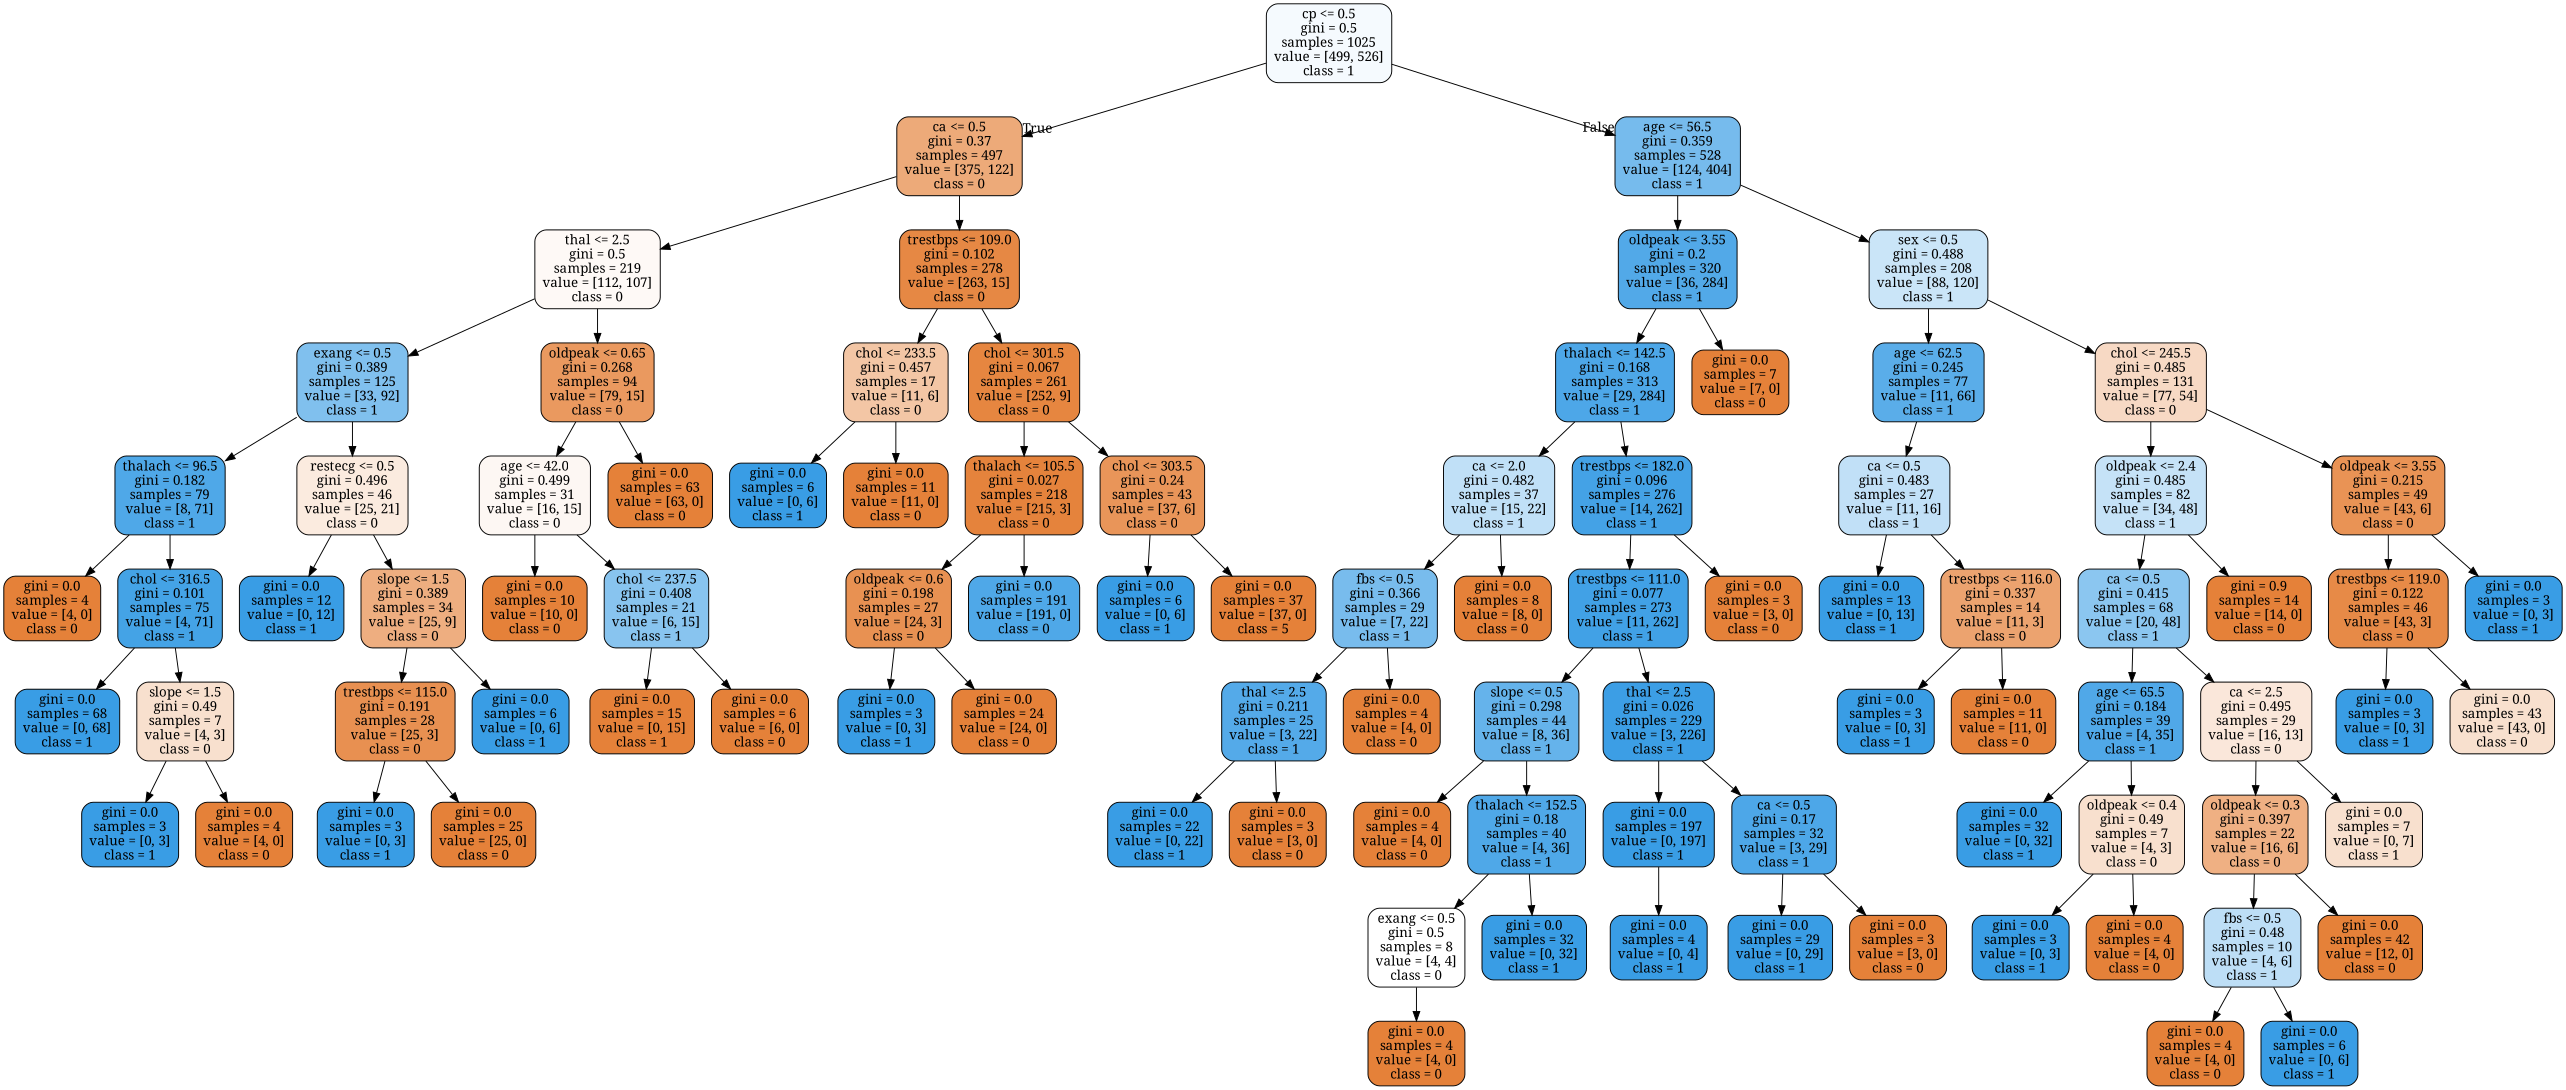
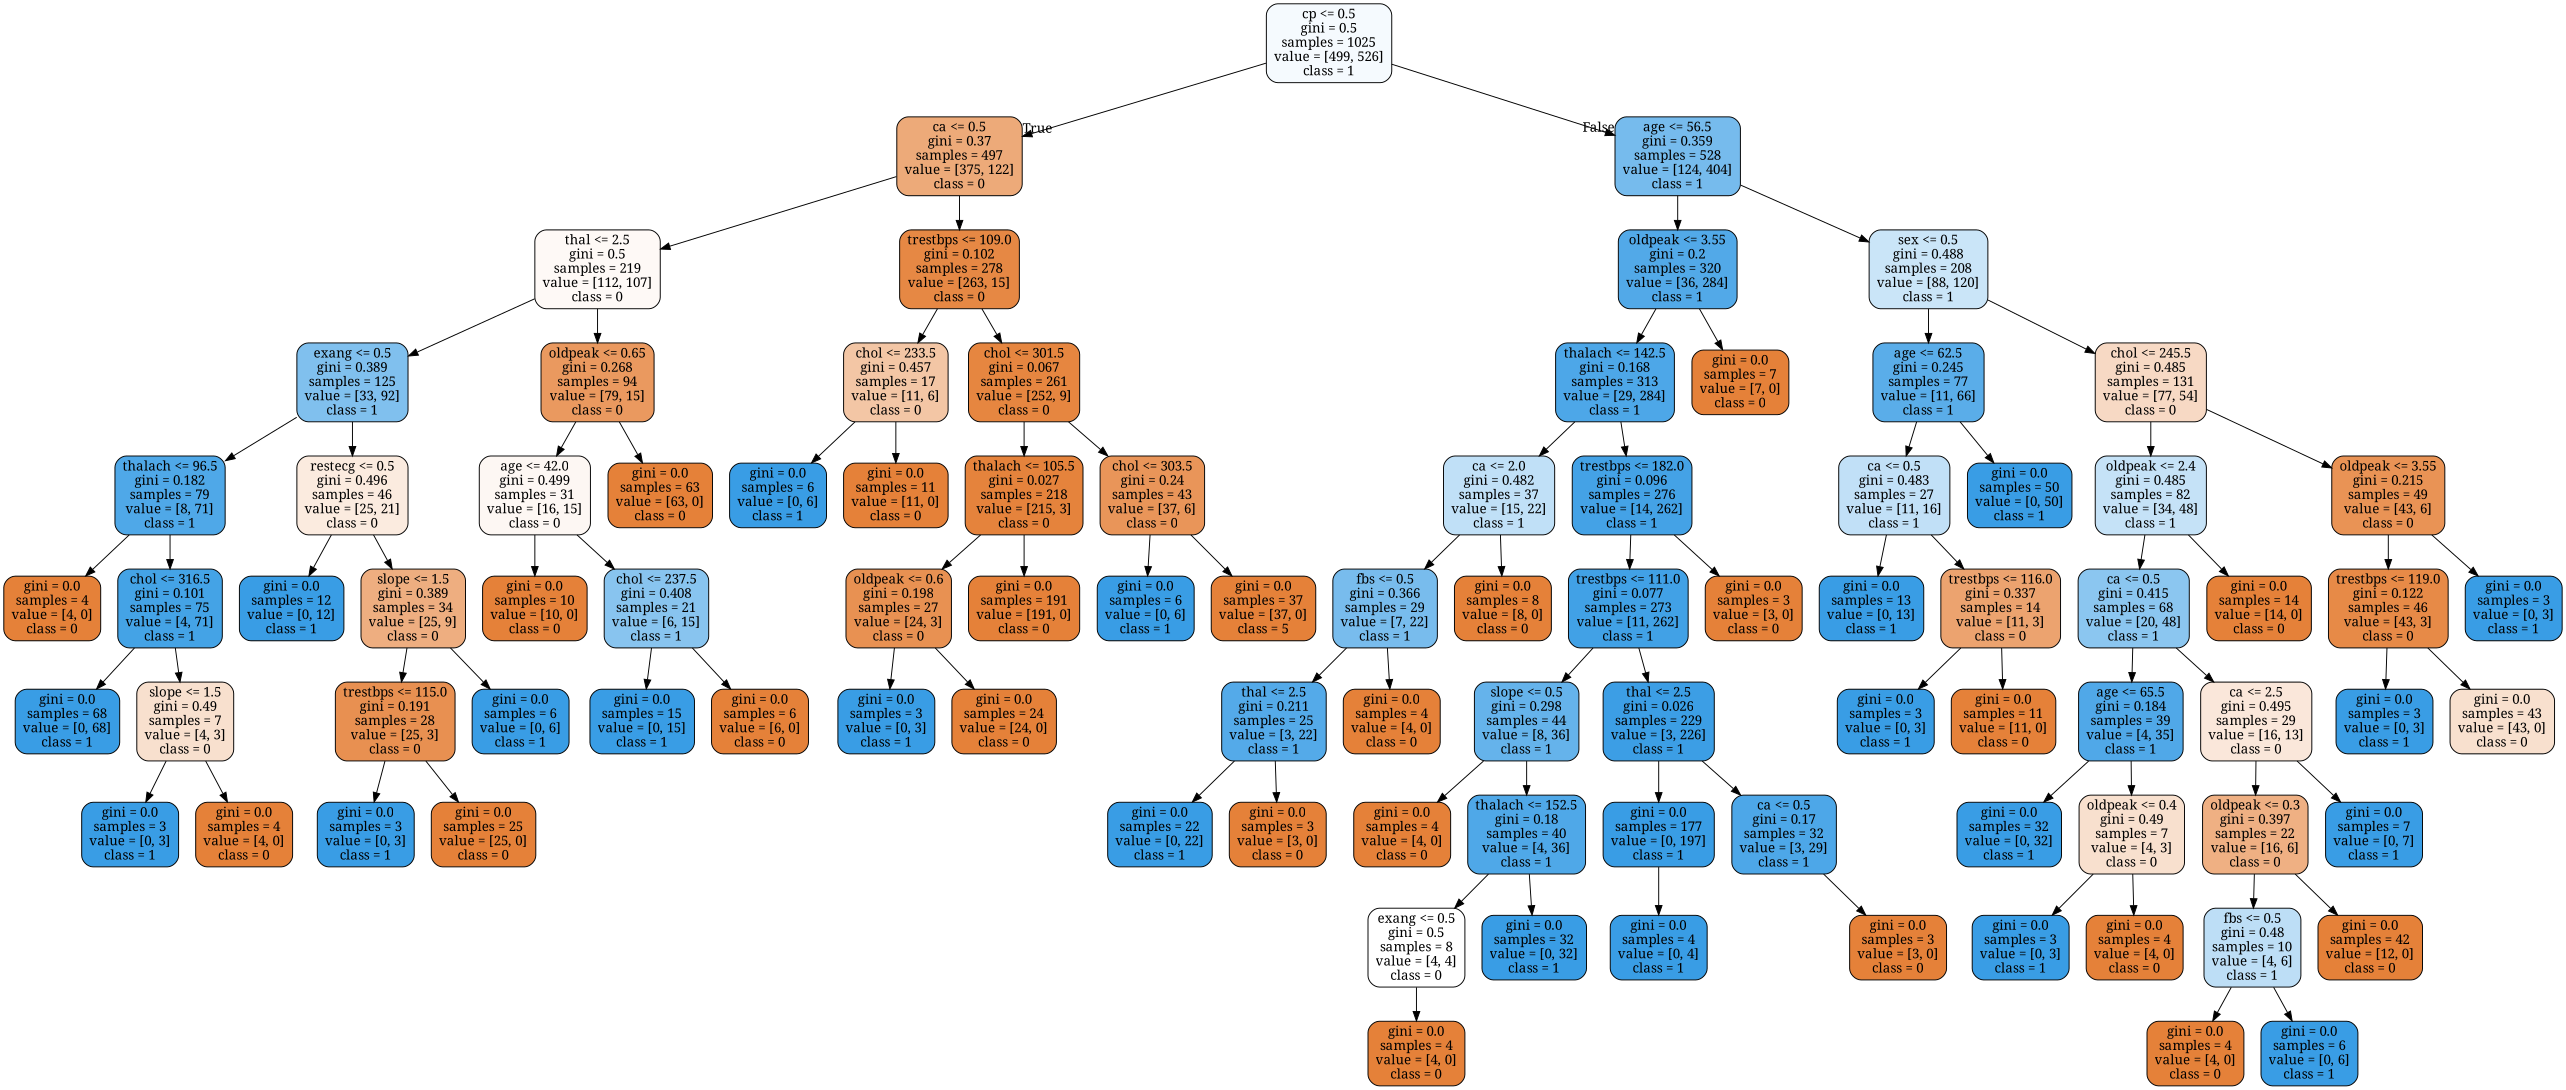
node "gini = 0.0 samples = 50 value = [0, 50] class = 1": added
node "gini = 0.0 samples = 191 value = [191, 0] class = 0": fillcolor #4fa8e8 -> #e58139
node "gini = 0.9 samples = 14 value = [14, 0] class = 0": label "gini = 0.9 samples = 14 value = [14, 0] class = 0" -> "gini = 0.0 samples = 14 value = [14, 0] class = 0"
node "gini = 0.0 samples = 15 value = [0, 15] class = 1": fillcolor #e58139 -> #399de5
node "gini = 0.0 samples = 197 value = [0, 197] class = 1": label "gini = 0.0 samples = 197 value = [0, 197] class = 1" -> "gini = 0.0 samples = 177 value = [0, 197] class = 1"
node "gini = 0.0 samples = 7 value = [0, 7] class = 1": fillcolor #f8e0ce -> #399de5
node "gini = 0.0 samples = 29 value = [0, 29] class = 1": removed
